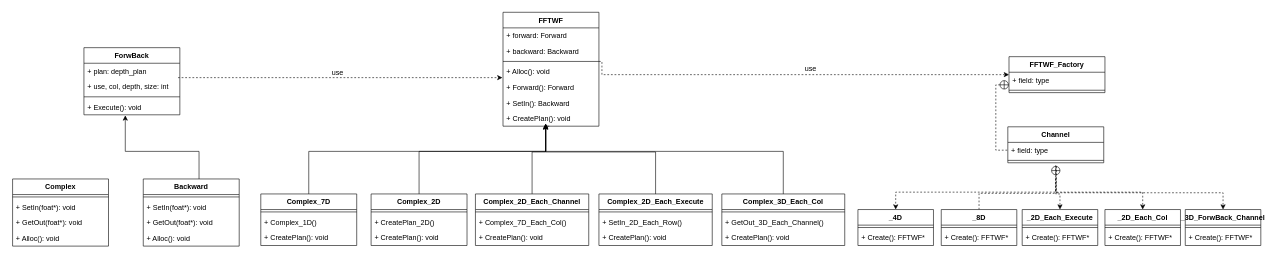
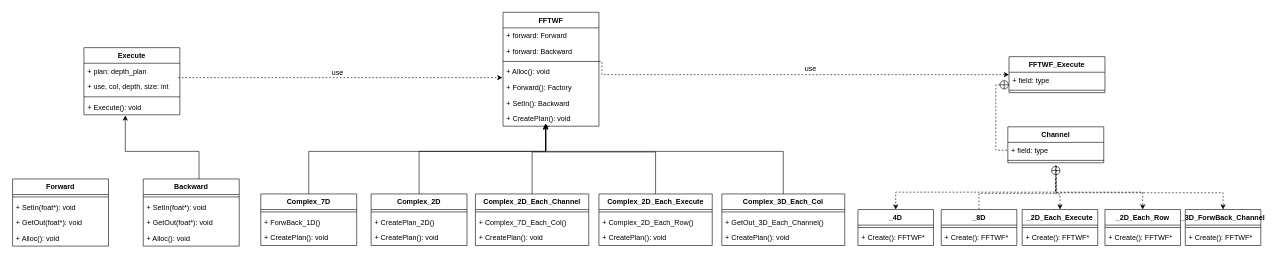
node "+ backward: Backward": label "+ backward: Backward" -> "+ forward: Backward"
node "ForwBack": label "ForwBack" -> "Execute"
node "FFTWF_Factory": label "FFTWF_Factory" -> "FFTWF_Execute"
node "+ Forward(): Forward": label "+ Forward(): Forward" -> "+ Forward(): Factory"
node "Complex": label "Complex" -> "Forward"
node "_2D_Each_Col": label "_2D_Each_Col" -> "_2D_Each_Row"
node "+ Complex_1D()": label "+ Complex_1D()" -> "+ ForwBack_1D()"
node "+ SetIn_2D_Each_Row()": label "+ SetIn_2D_Each_Row()" -> "+ Complex_2D_Each_Row()"
